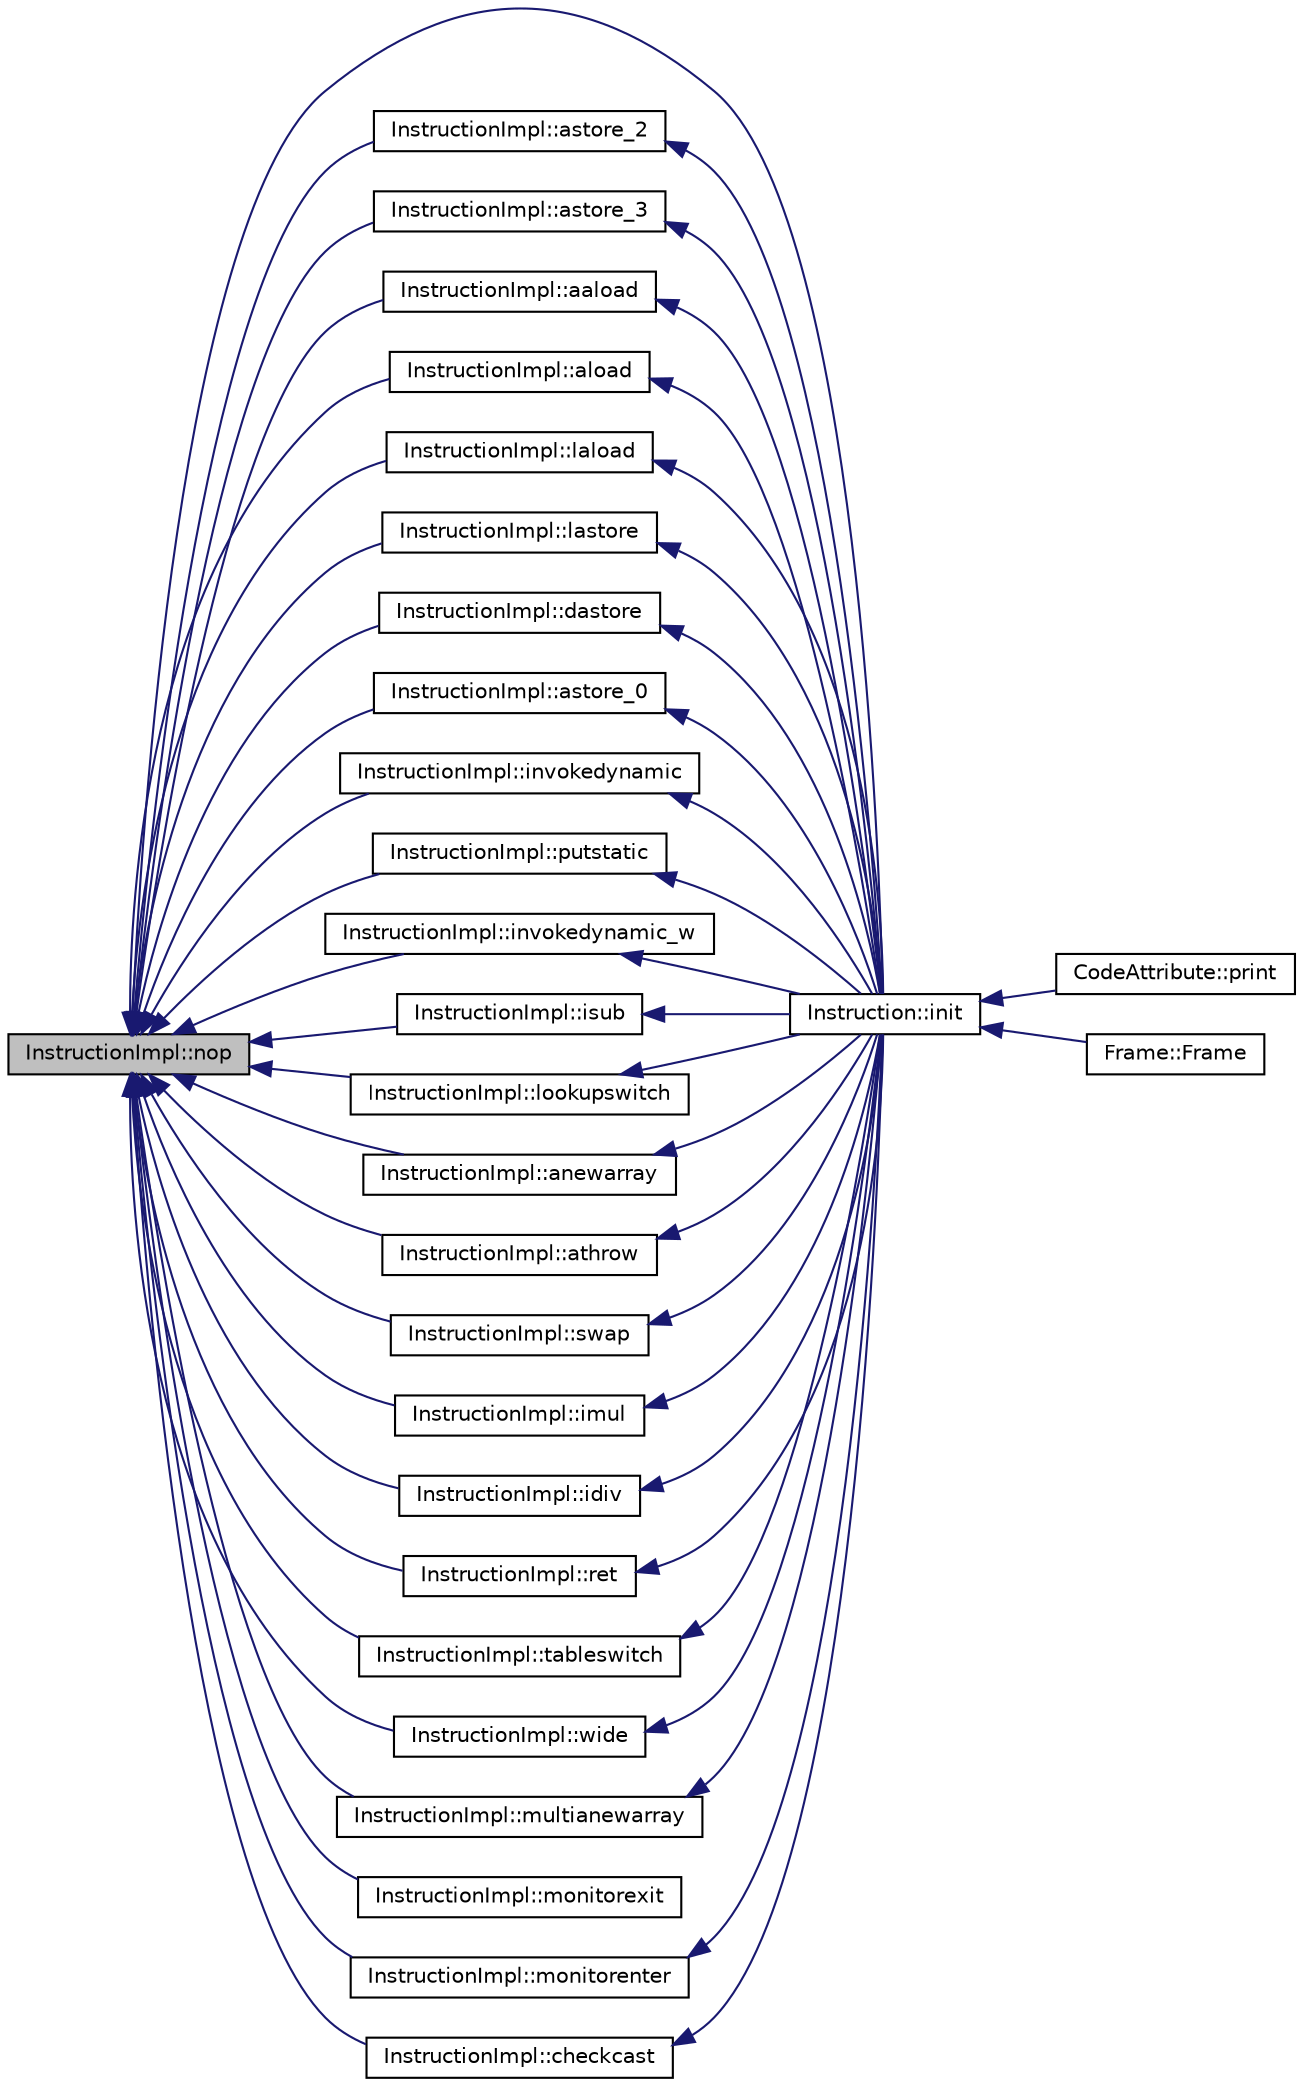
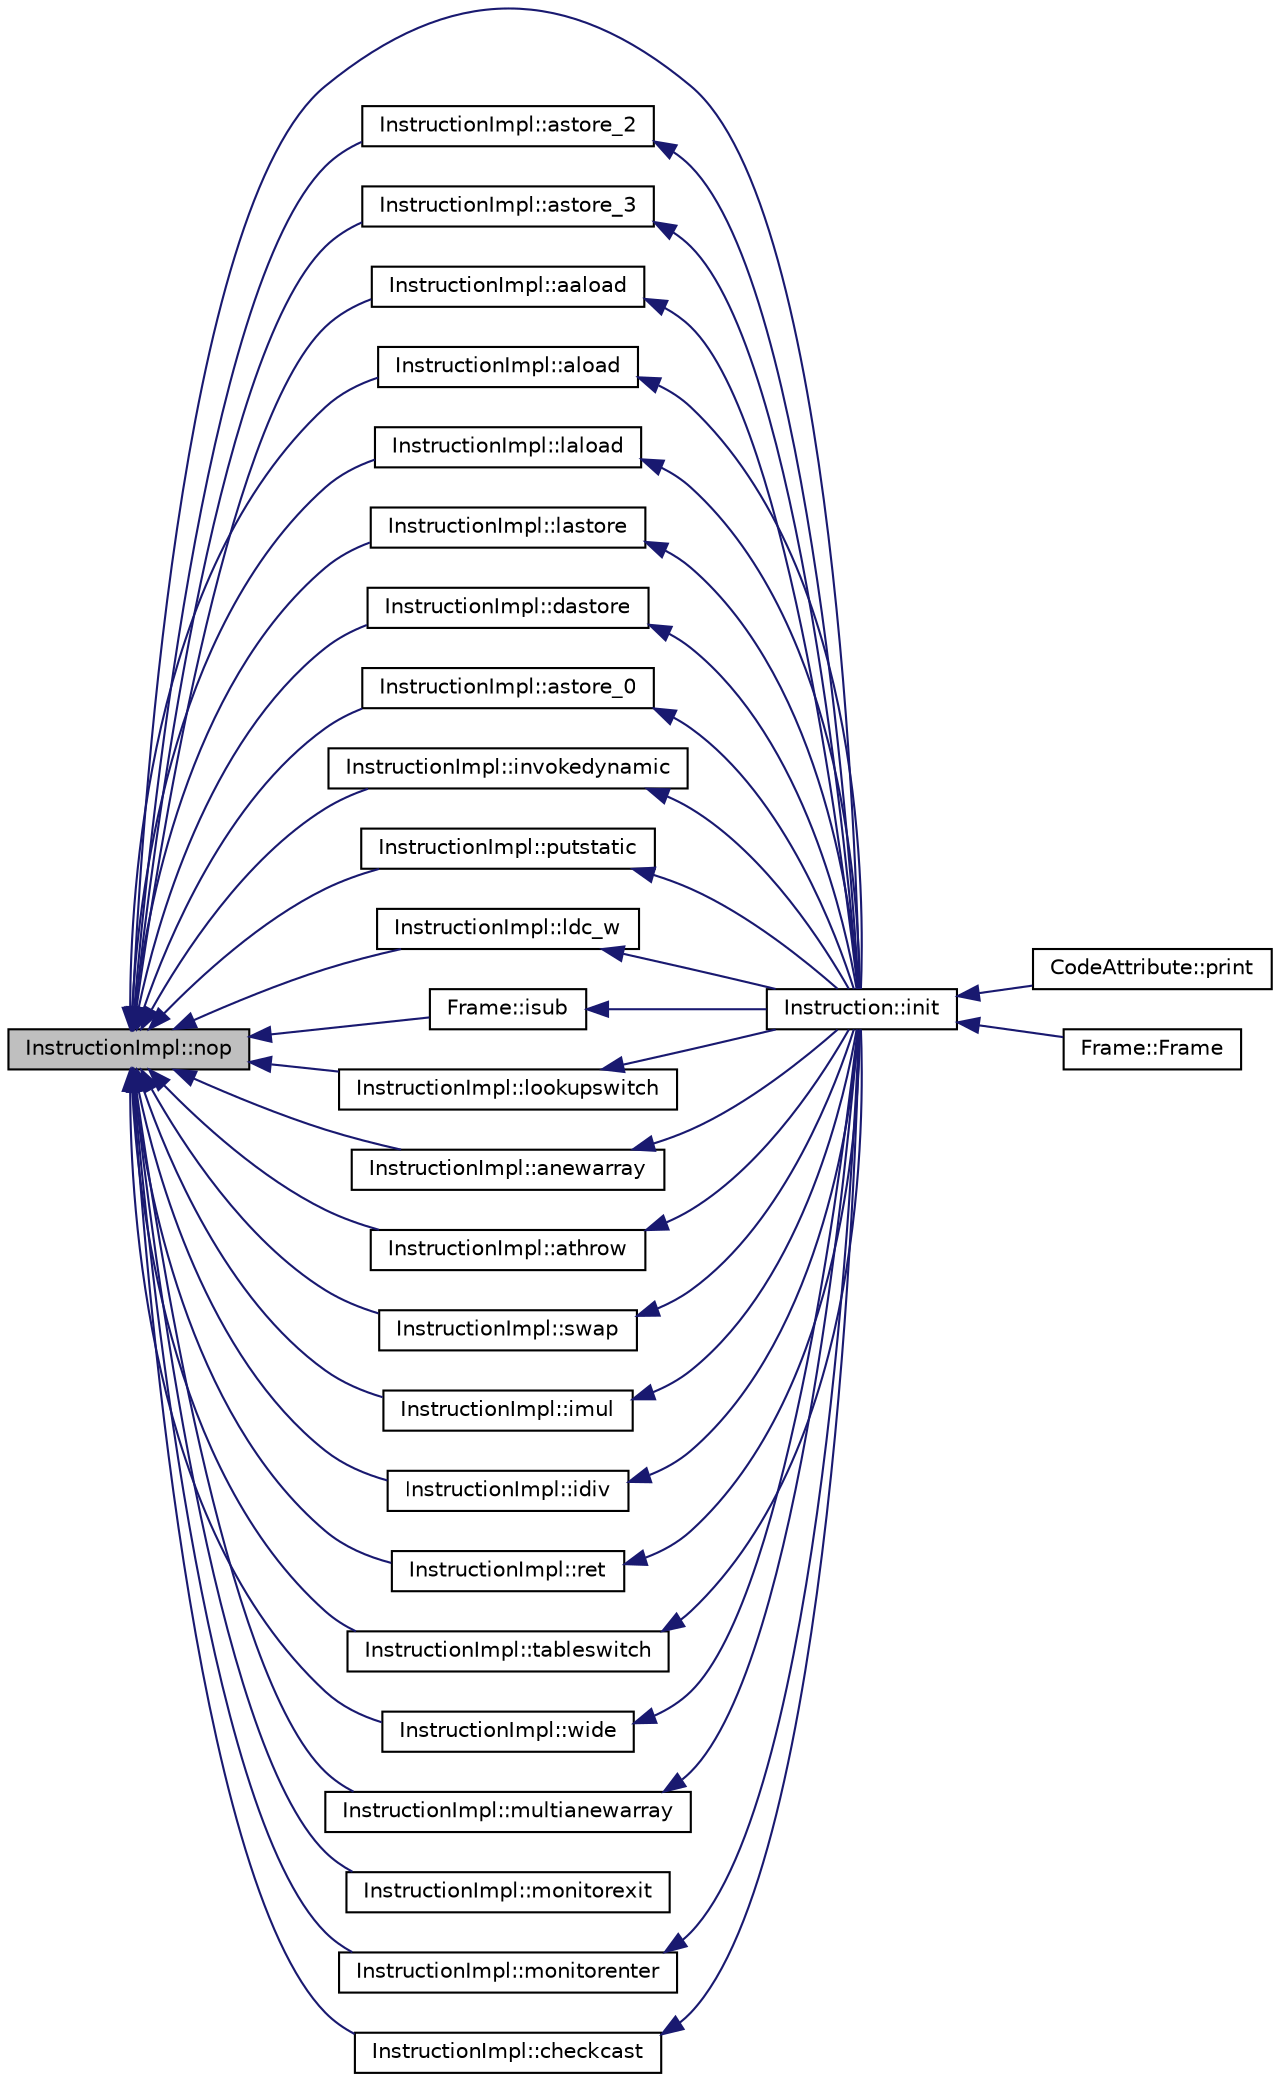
node "InstructionImpl::invokedynamic_w": label "InstructionImpl::invokedynamic_w" -> "InstructionImpl::ldc_w"
node "InstructionImpl::isub": label "InstructionImpl::isub" -> "Frame::isub"
